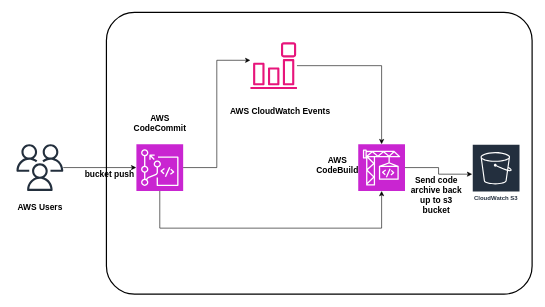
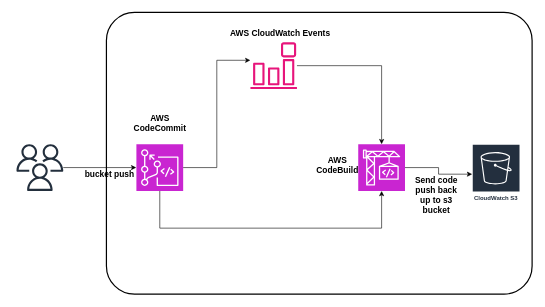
node "AWS CloudWatch Events": moved (281, 111) -> (281, 33)
node "Send code archive back up to s3 bucket": label "Send code archive back up to s3 bucket" -> "Send code push back up to s3 bucket"
node "AWS Users": removed
